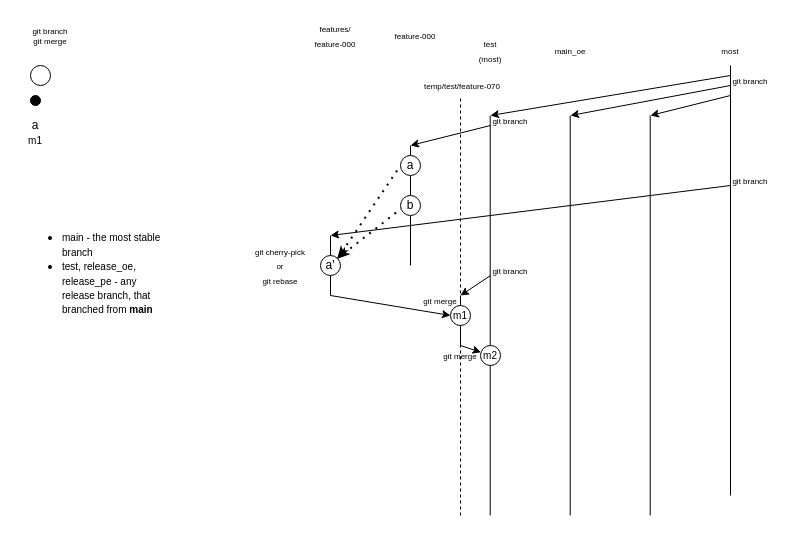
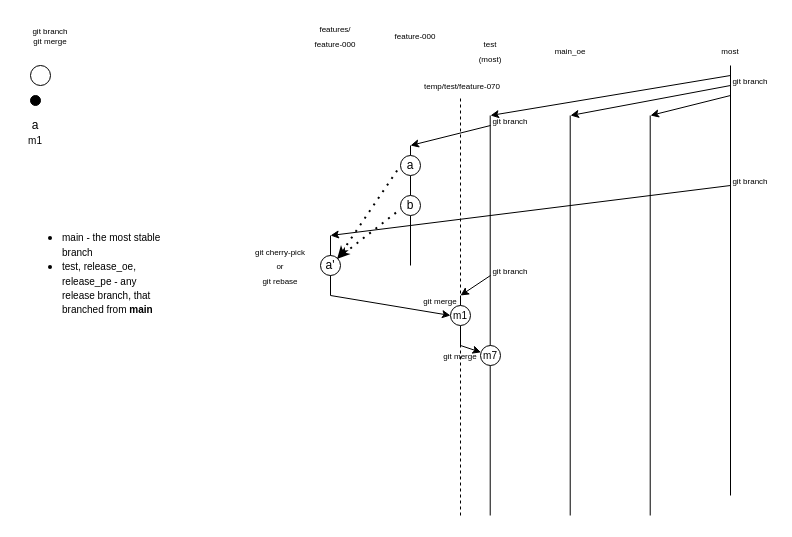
node "m2": label "m2" -> "m7"
